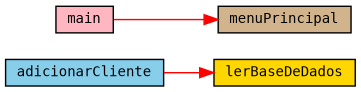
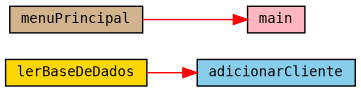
edge "main" -> "menuPrincipal": reversed
edge "adicionarCliente" -> "lerBaseDeDados": reversed
